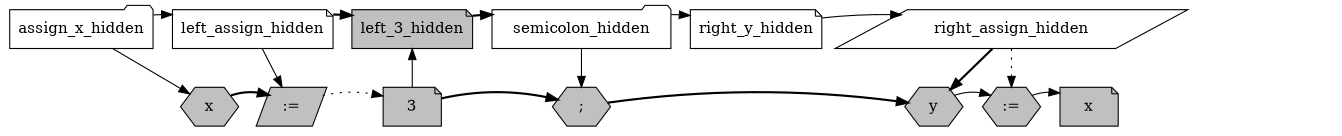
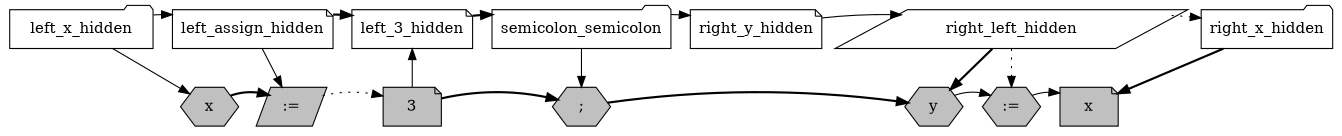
node "assign_x_hidden": label "assign_x_hidden" -> "left_x_hidden"
node "left_3_hidden": fillcolor grey -> white
node "semicolon_hidden": label "semicolon_hidden" -> "semicolon_semicolon"
node "right_assign_hidden": label "right_assign_hidden" -> "right_left_hidden"
node "right_x_hidden": added
